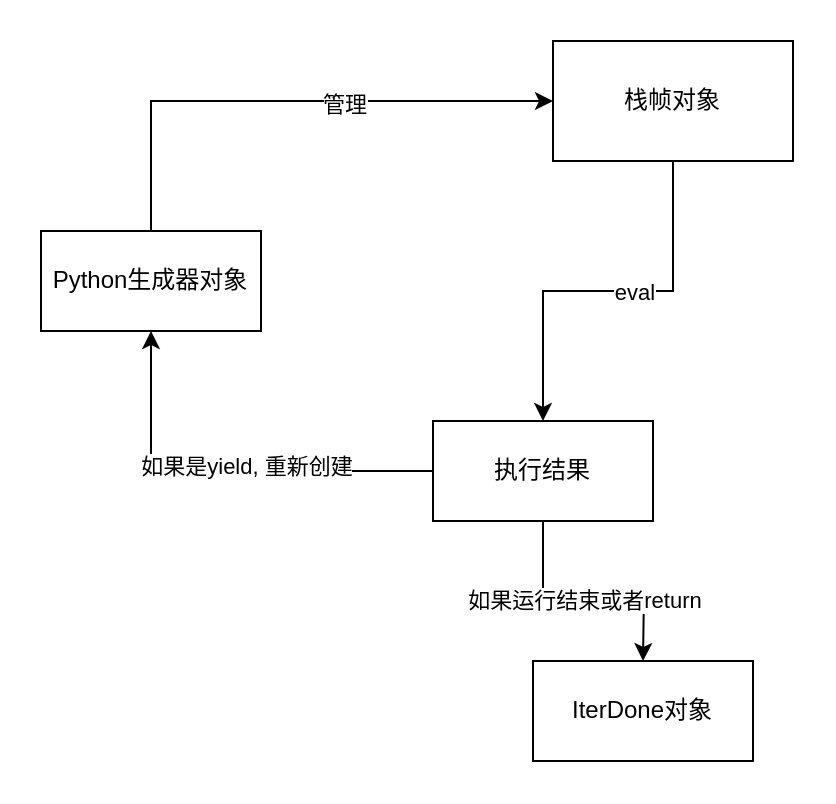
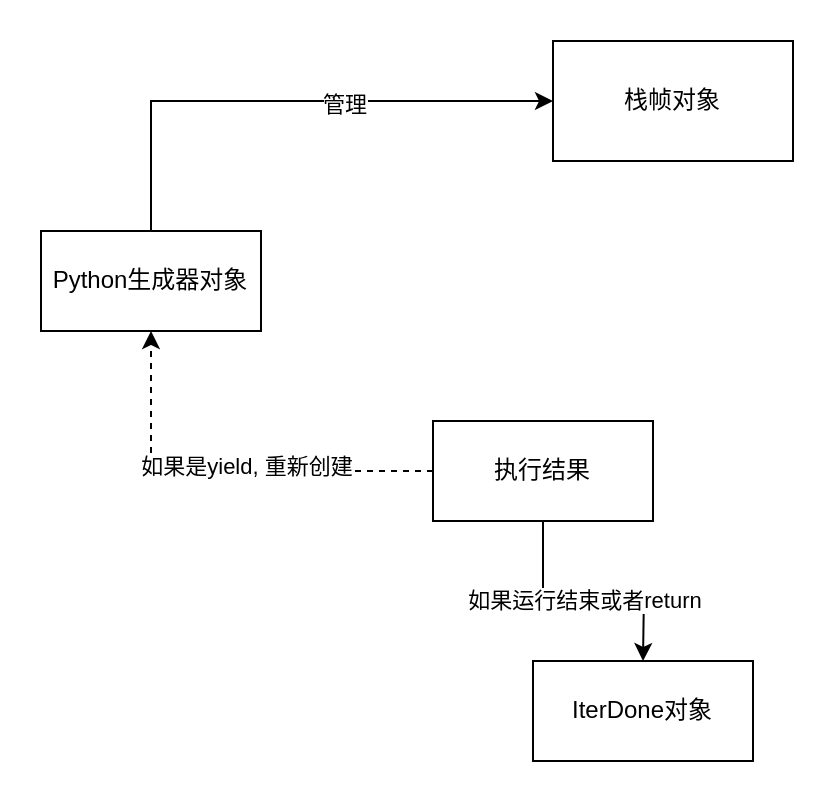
edge "栈帧对象" -> "执行结果": removed, label "eval"
edge "执行结果" -> "Python生成器对象": style solid -> dashed
